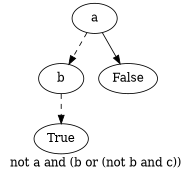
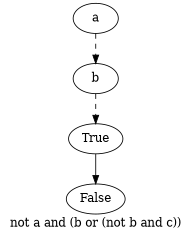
edge "a" -> "False": now "True" -> "False"
